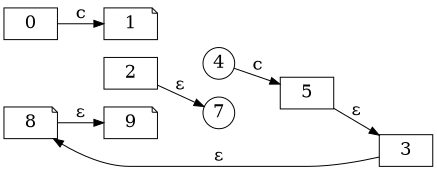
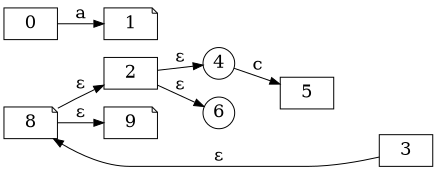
edge "0" -> "1": label "c" -> "a"
edge "2" -> "4": added, label "ε"
edge "8" -> "2": added, label "ε"
node "7": label "7" -> "6"
edge "5" -> "3": removed, label "ε"
